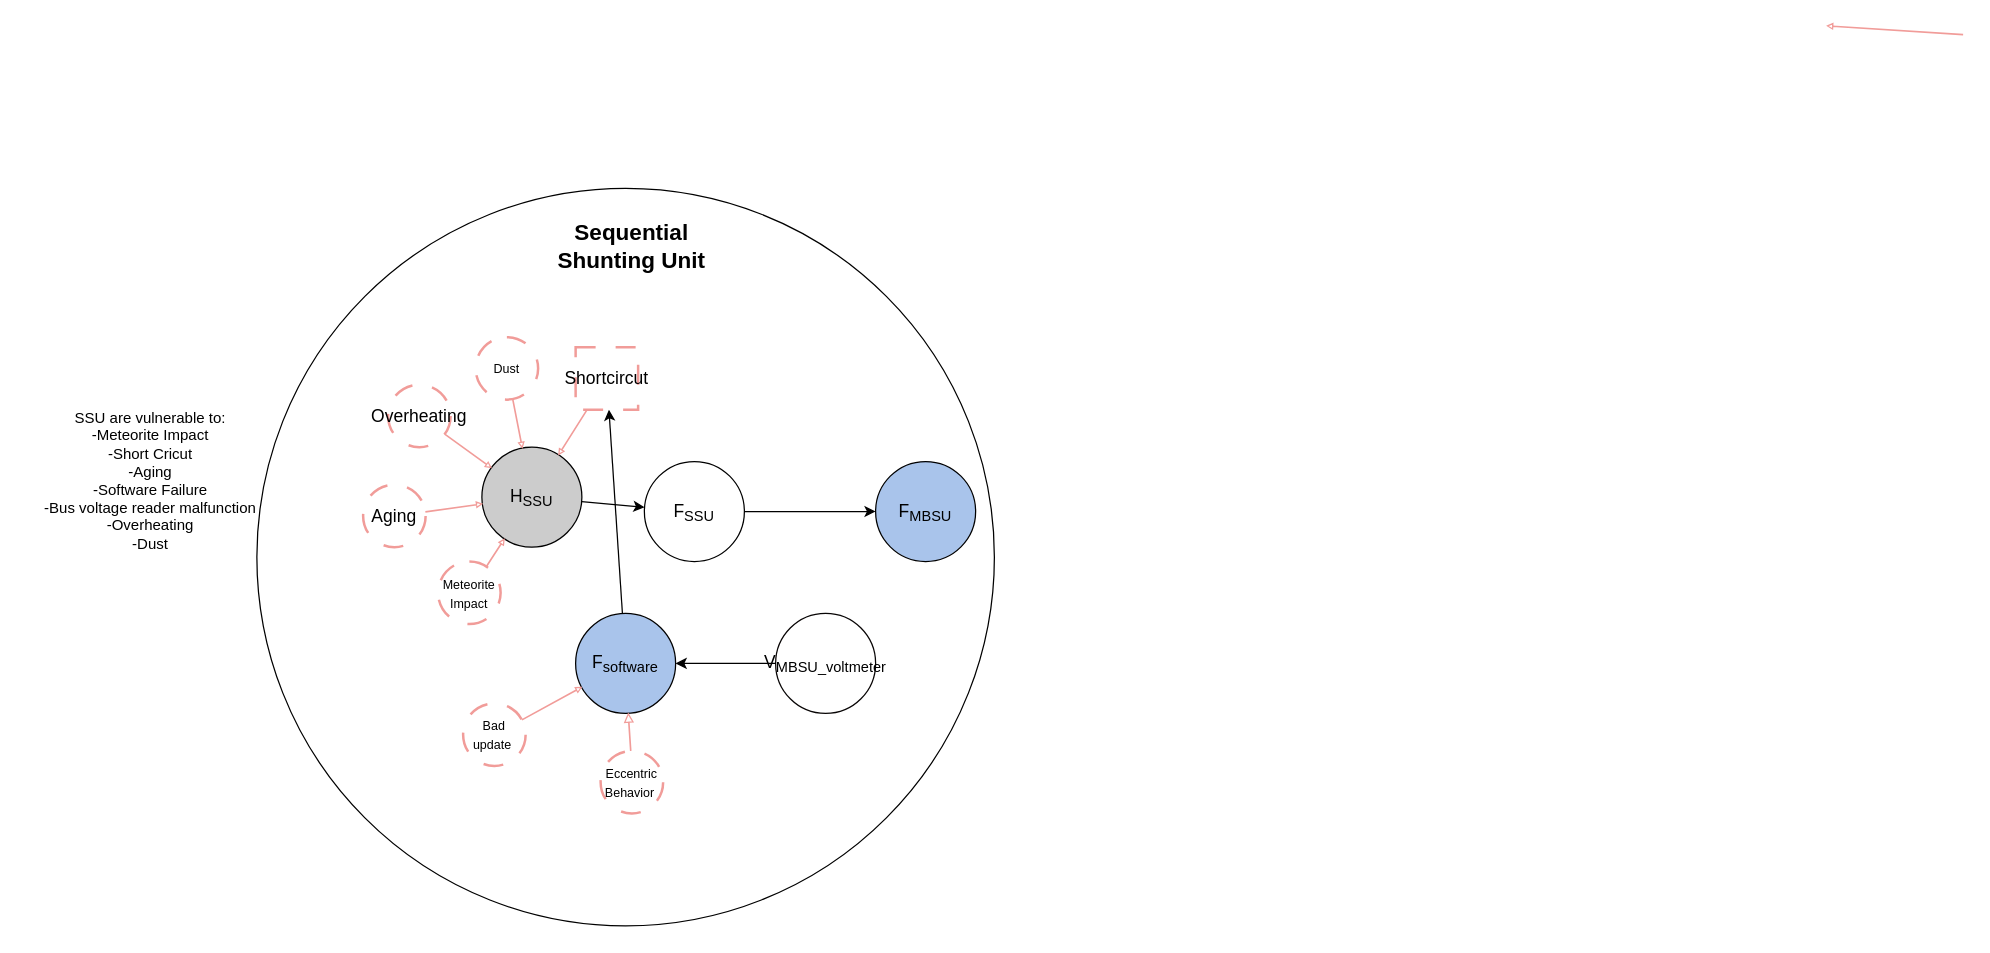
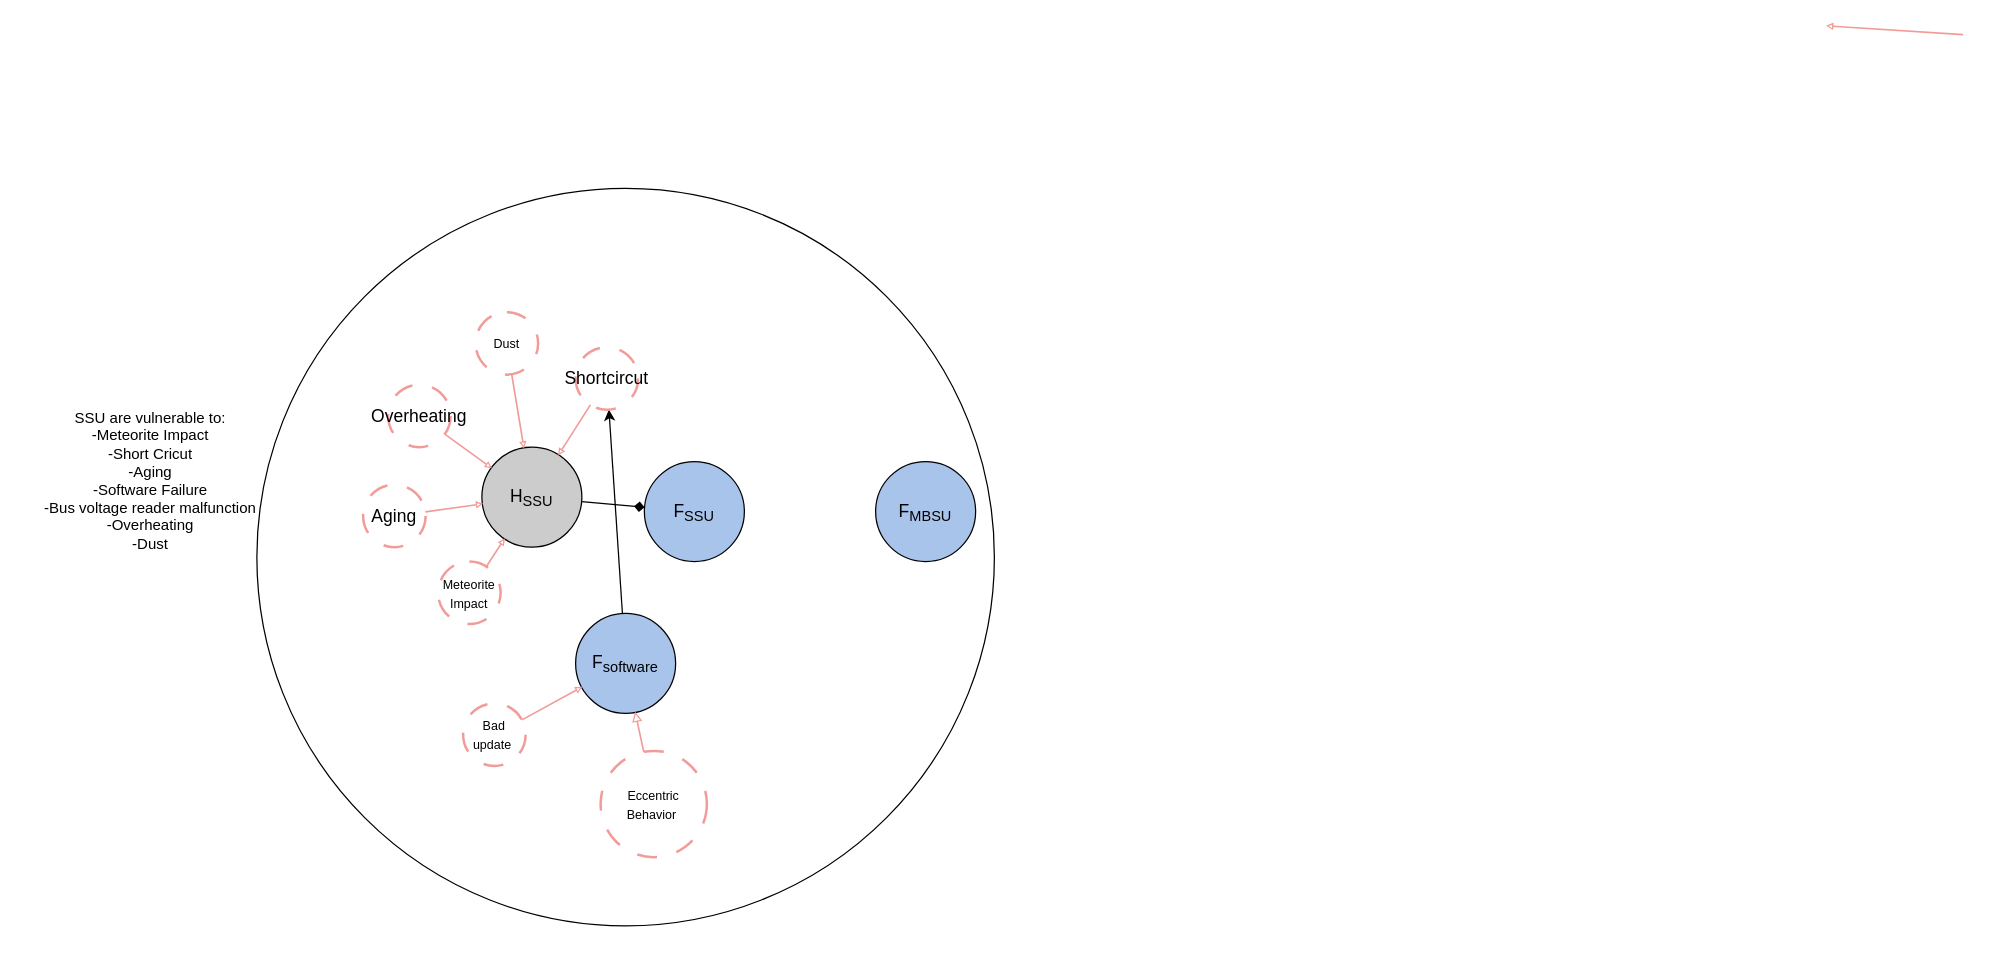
node "Sequential Shunting Unit": removed
node "Dust": moved (507, 368) -> (507, 343)
node "Shortcircut": shape rectangle -> ellipse
edge "HSSU" -> "FSSU": arrowhead classic -> diamond
node "FSSU": fillcolor #ffffff -> #a9c4eb
edge "FSSU" -> "FMBSU": removed
edge "VMBSU_voltmeter" -> "Fsoftware": removed
node "VMBSU_voltmeter": removed
node "Eccentric Behavior": size 63x63 -> 106x106
